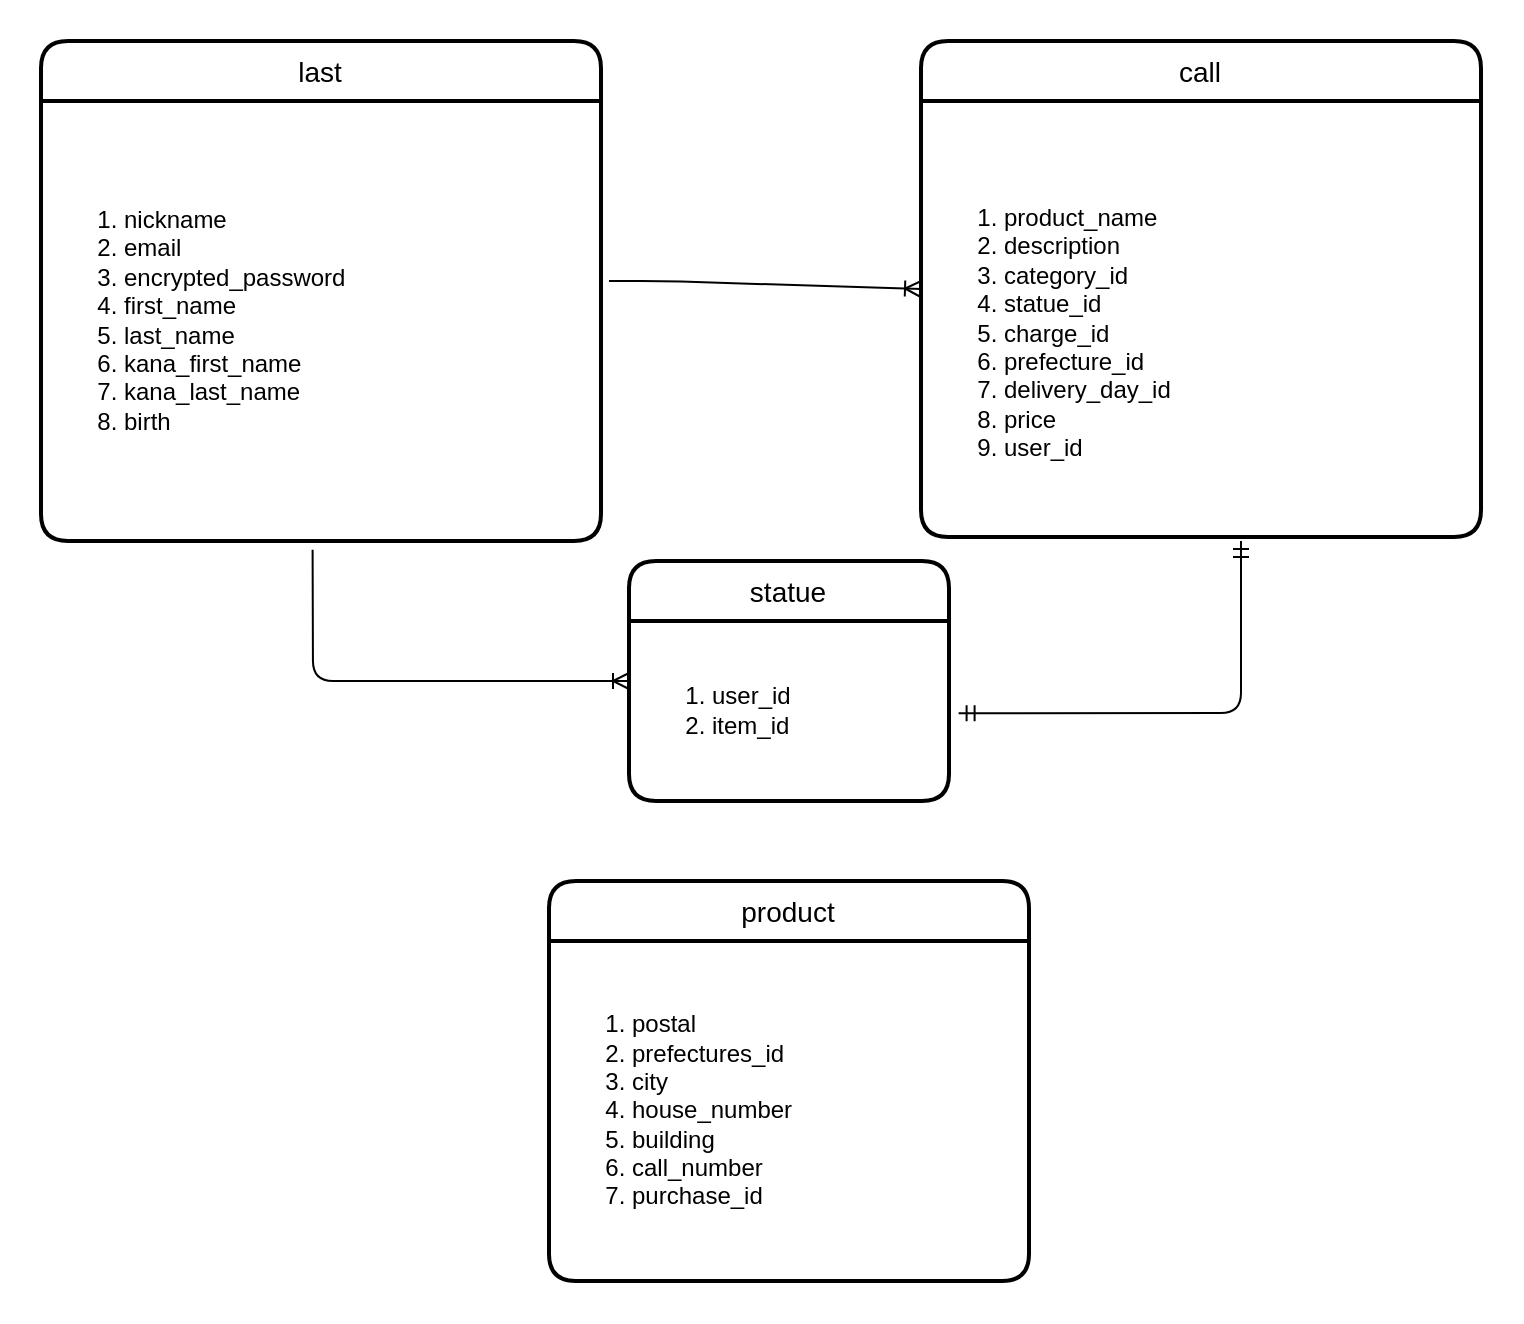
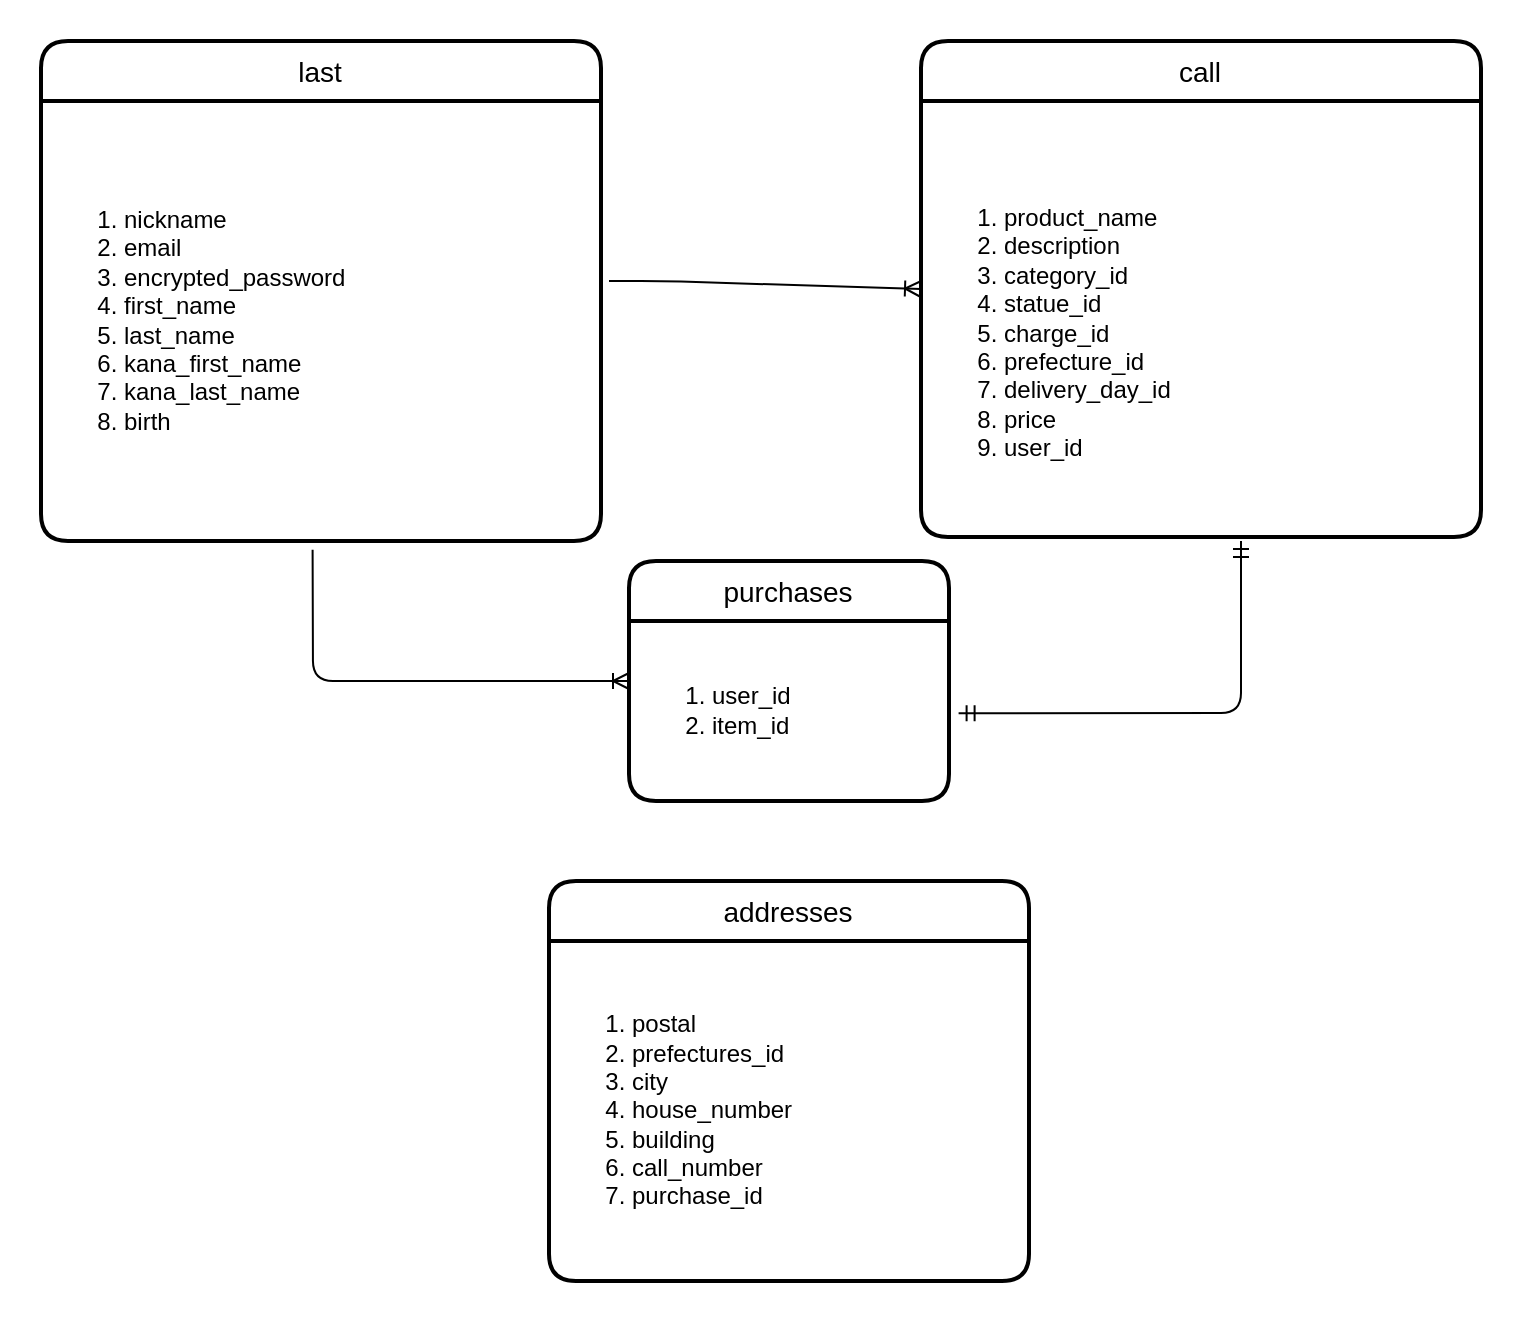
node "statue": label "statue" -> "purchases"
node "product": label "product" -> "addresses"
